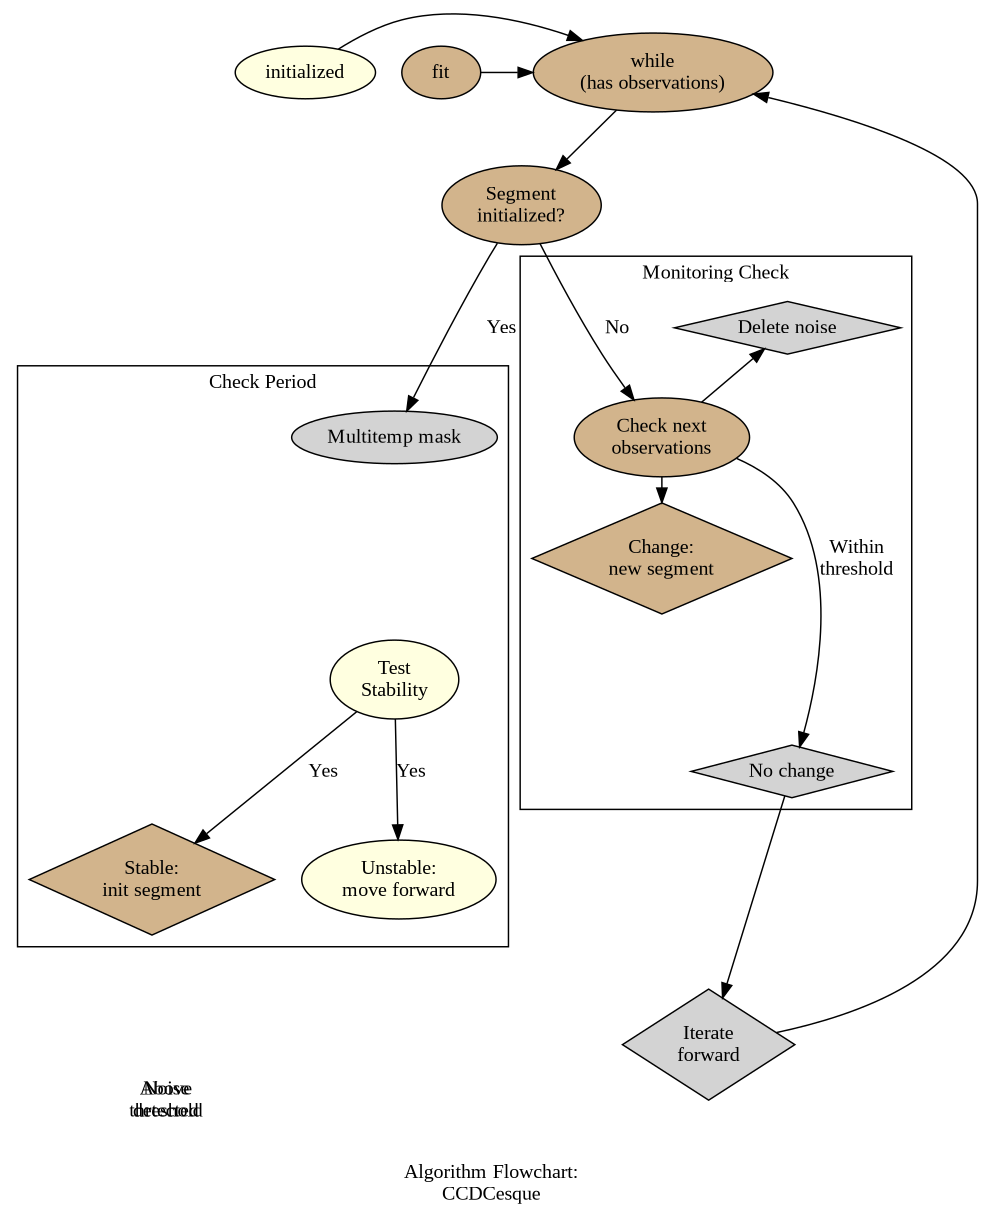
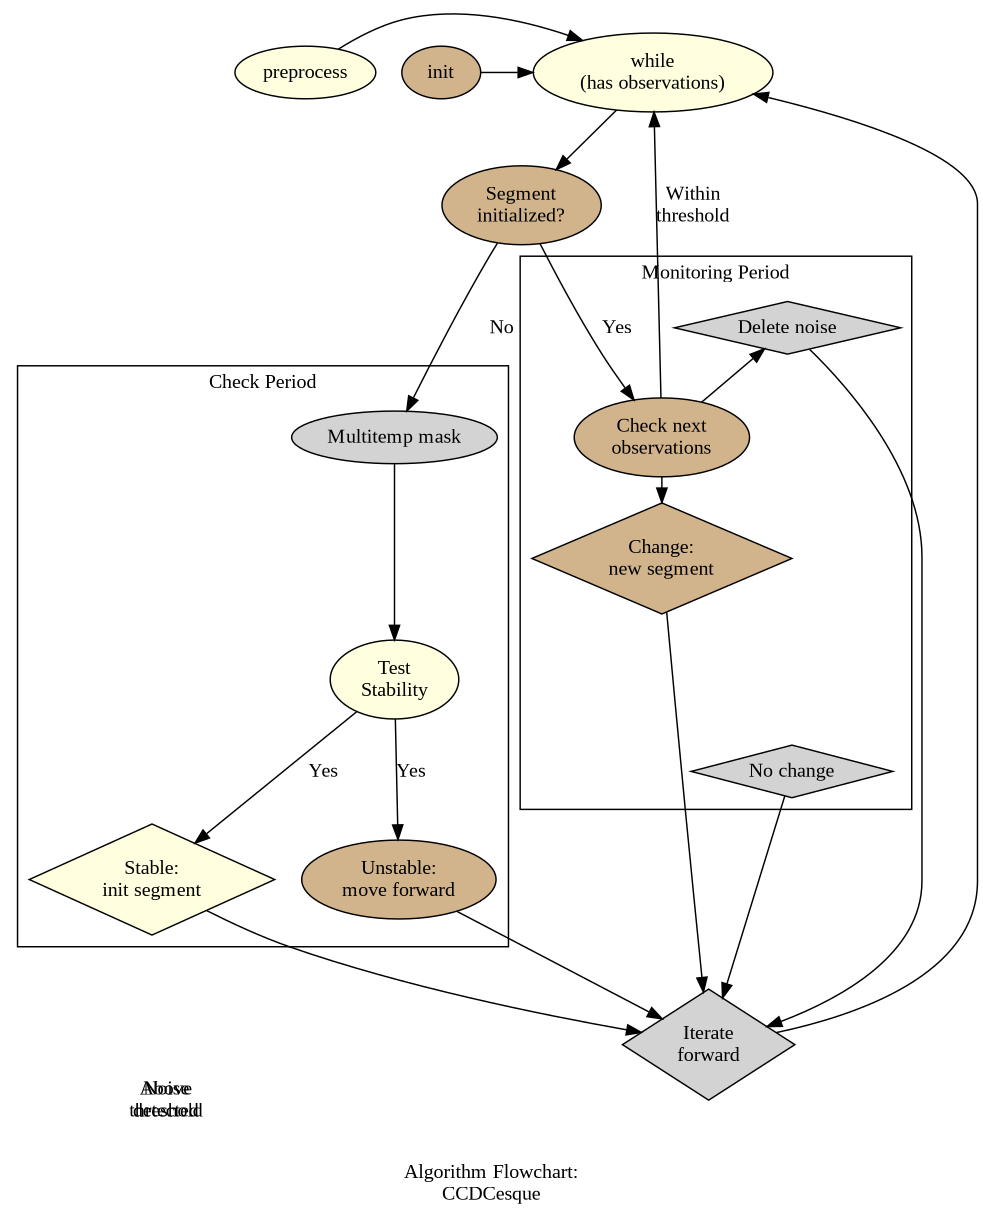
node "initialized": label "initialized" -> "preprocess"
node "fit": label "fit" -> "init"
node "while (has observations)": fillcolor tan -> lightyellow
cluster "Monitoring Check": label "Monitoring Check" -> "Monitoring Period"
edge "Segment initialized?" -> "Multitemp mask": label "Yes" -> "No"
edge "Segment initialized?" -> "Check next observations": label "No" -> "Yes"
edge "Multitemp mask" -> "Test Stability": added
edge "Check next observations" -> "No change": now "Check next observations" -> "while (has observations)"
edge "Delete noise" -> "Iterate forward": added
edge "Change: new segment" -> "Iterate forward": added
node "Stable: init segment": fillcolor tan -> lightyellow
node "Unstable: move forward": fillcolor lightyellow -> tan
edge "Unstable: move forward" -> "Iterate forward": added
edge "Stable: init segment" -> "Iterate forward": added
